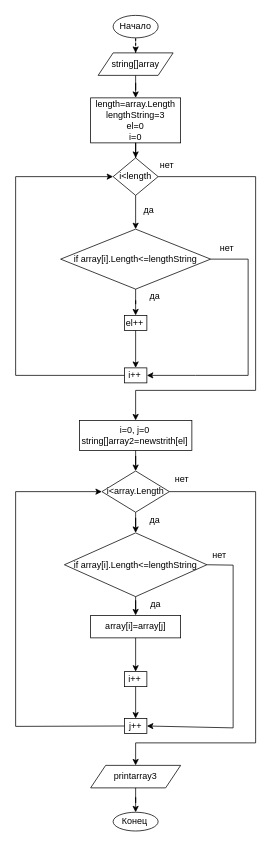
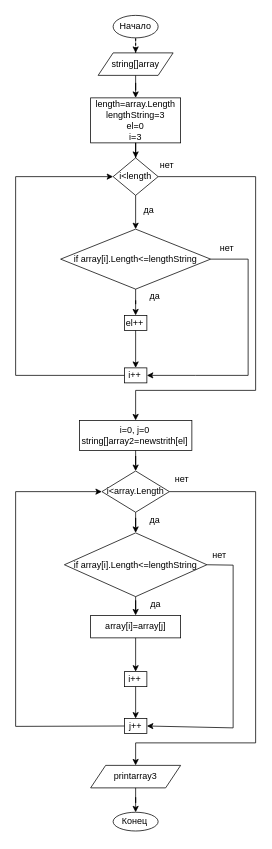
node "length=array.Length lengthString=3 el=0 i=0": label "length=array.Length lengthString=3 el=0 i=0" -> "length=array.Length lengthString=3 el=0 i=3"
